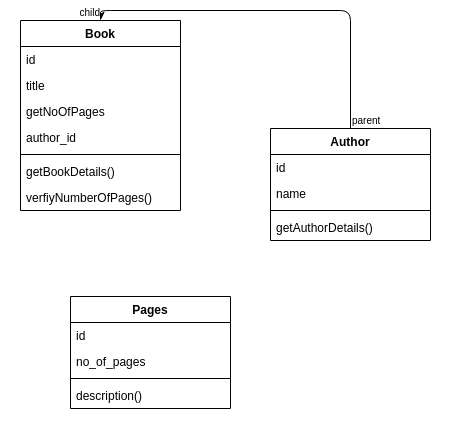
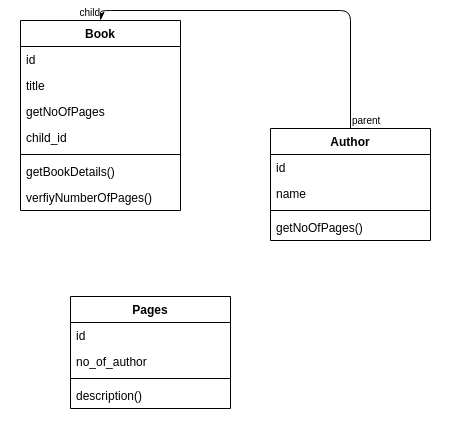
node "author_id": label "author_id" -> "child_id"
node "getAuthorDetails()": label "getAuthorDetails()" -> "getNoOfPages()"
node "no_of_pages": label "no_of_pages" -> "no_of_author"
